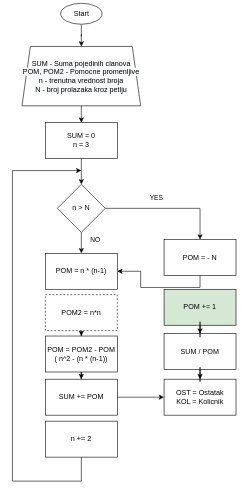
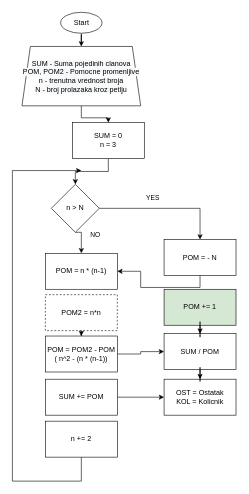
node "Start": moved (81, 14) -> (81, 23)
node "SUM = 0 n = 3": moved (81, 141) -> (108, 141)
node "n > N": moved (81, 209) -> (75, 209)
edge "POM = POM2 - POM ( n^2 - (n * (n-1))" -> "SUM += POM": now "POM = POM2 - POM ( n^2 - (n * (n-1))" -> "SUM / POM"
